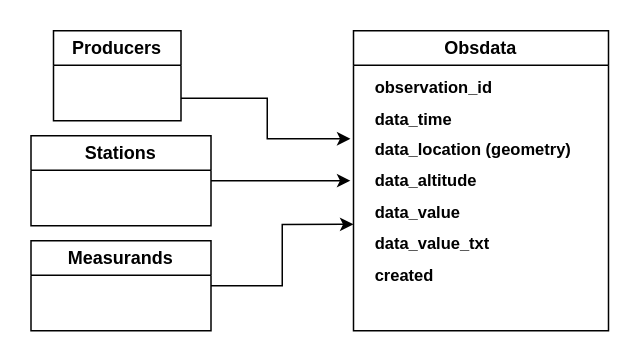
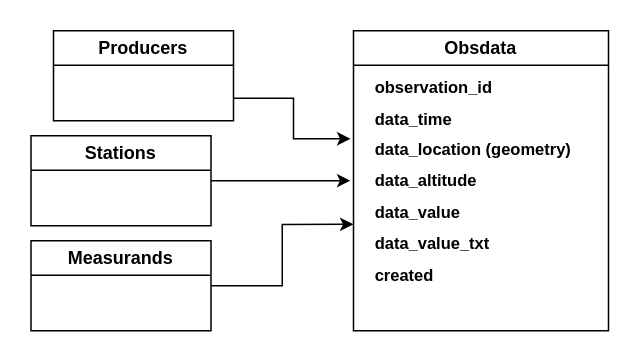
node "Producers": size 128x90 -> 180x90
